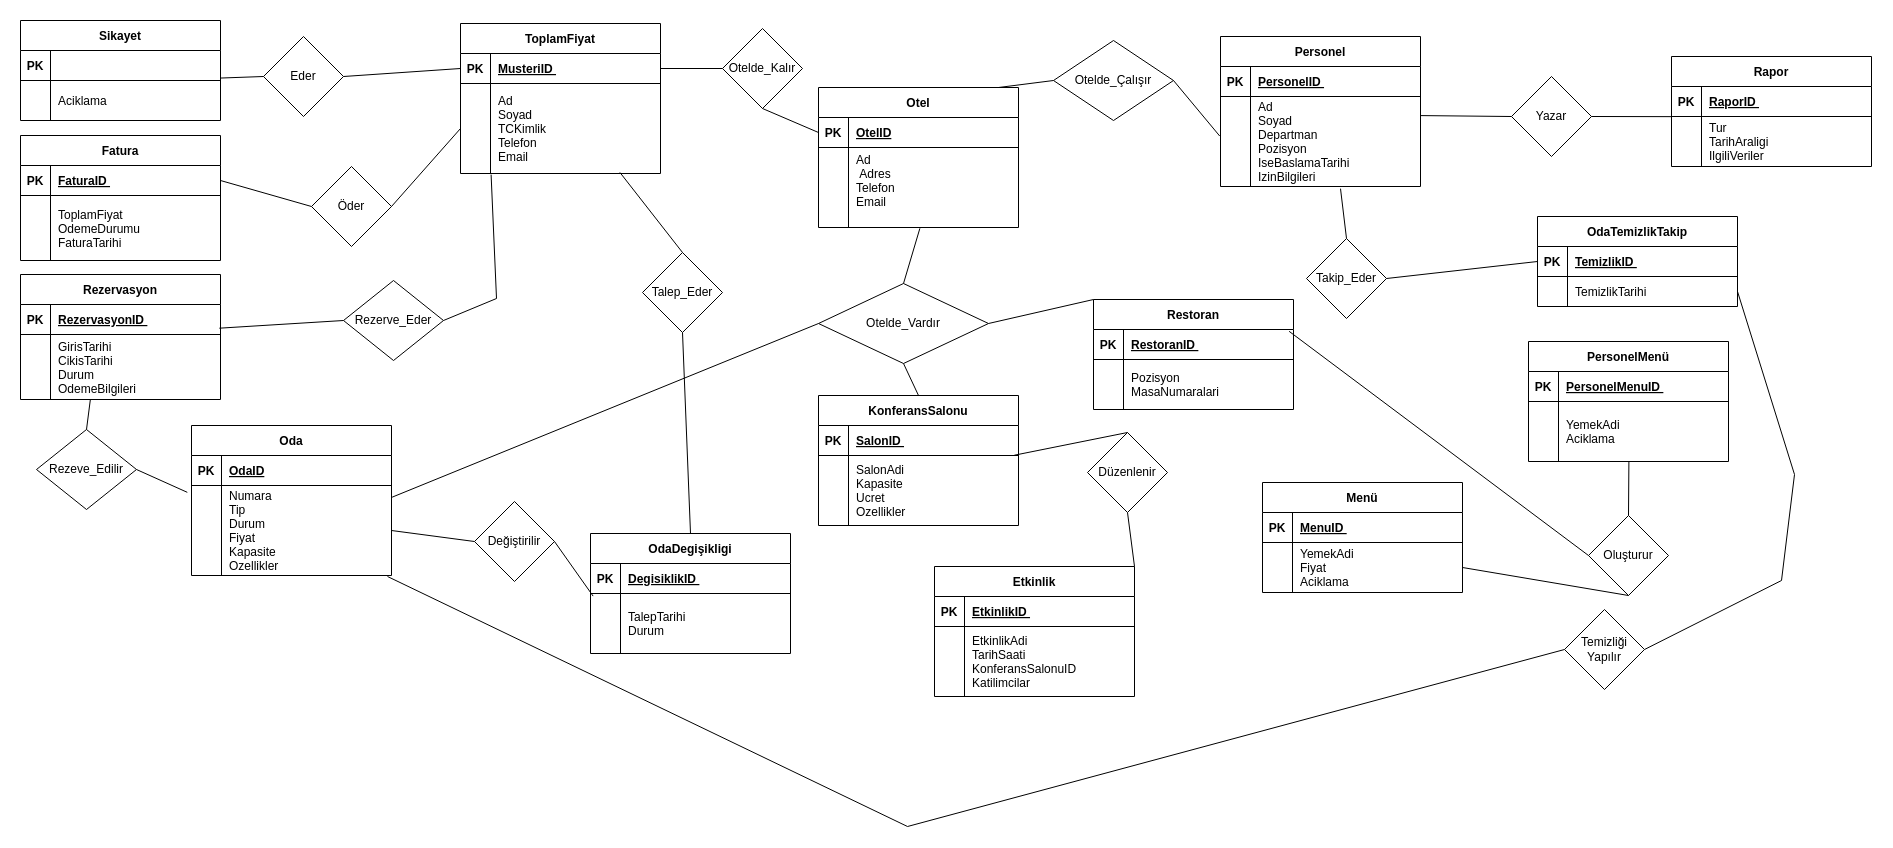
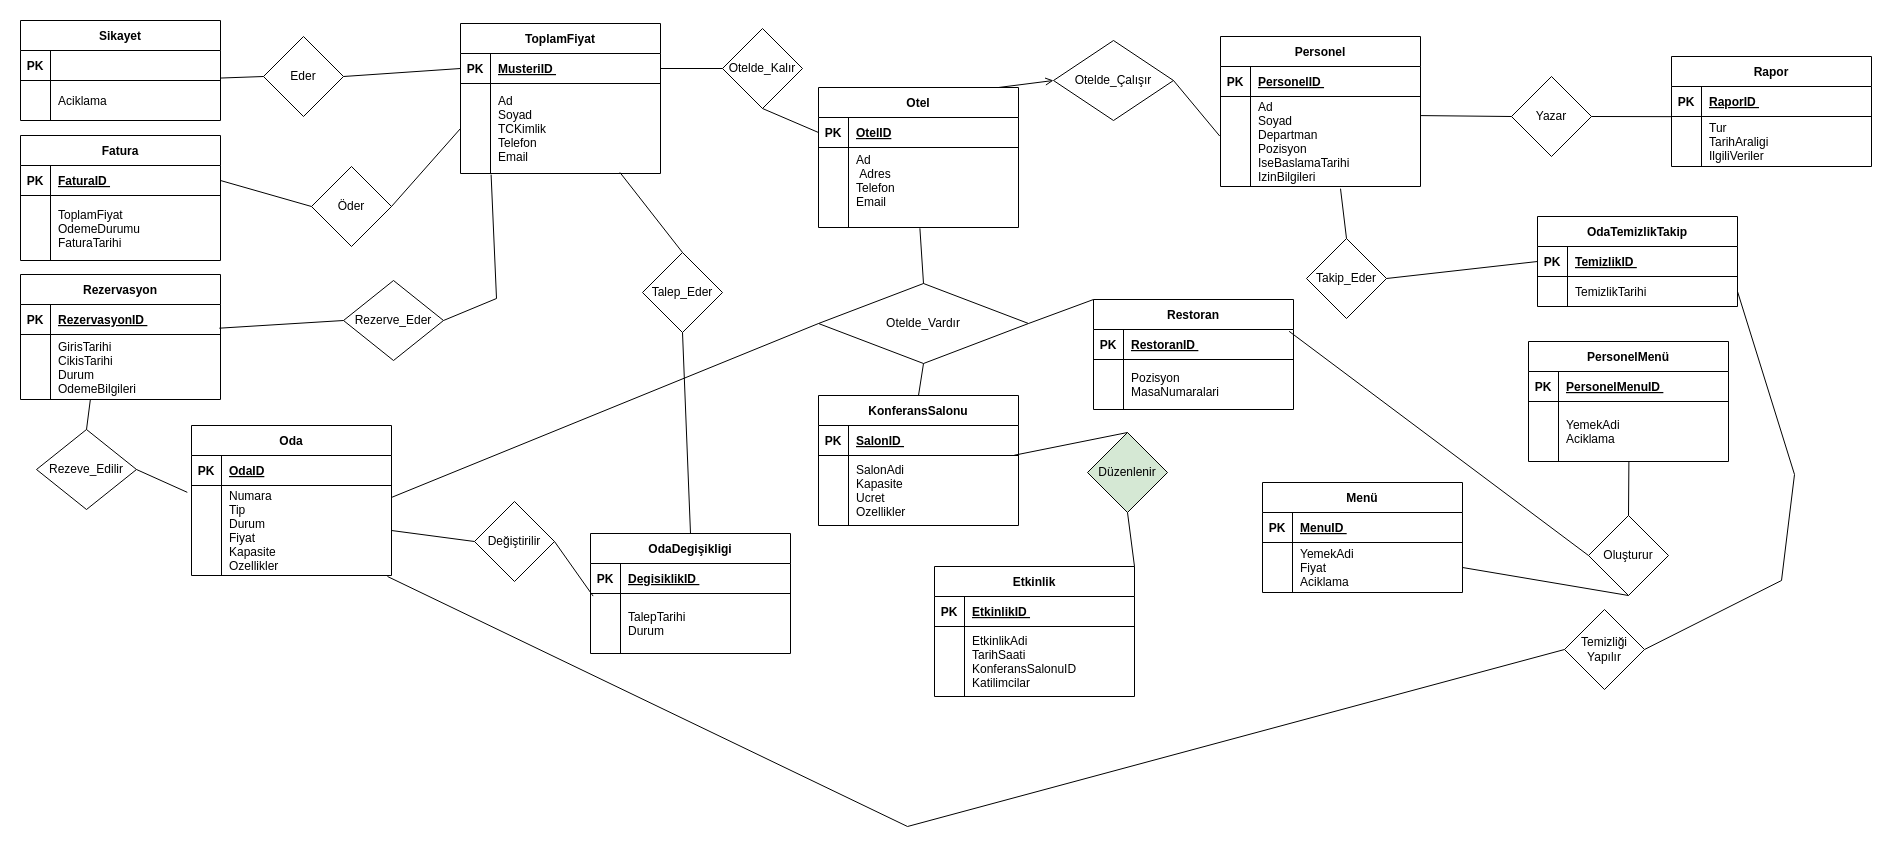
edge "Otelde_Çalışır" -- "Otel": arrowhead none -> open
node "Otelde_Vardır": size 170x80 -> 210x80
node "Düzenlenir": fillcolor #ffffff -> #d5e8d4
